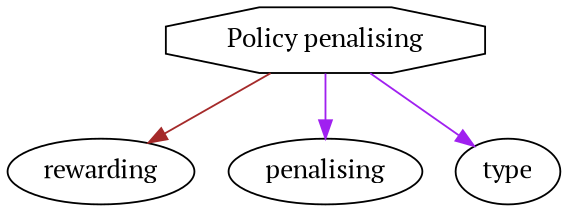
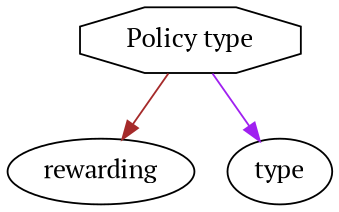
node "Policy penalising": label "Policy penalising" -> "Policy type"
node "penalising": removed
